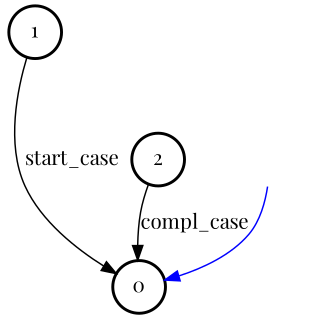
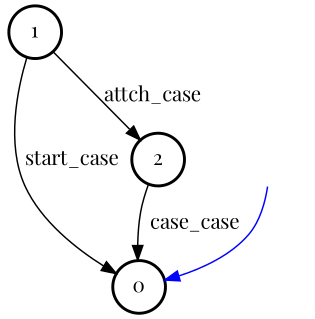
edge "1" -> "2": added, label "attch_case"
edge "2" -> "0": label "compl_case" -> "case_case"
